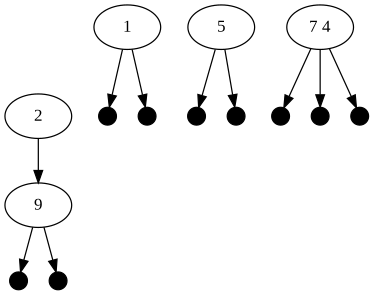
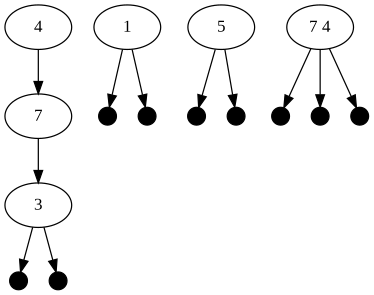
node "4": added
node "2": label "2" -> "7"
node "9": label "9" -> "3"
